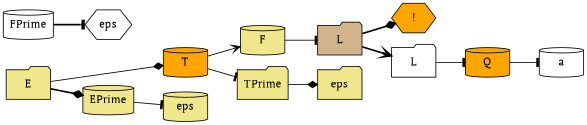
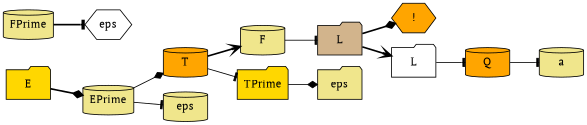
node "FPrime": fillcolor white -> khaki
edge "T" -> "F": style solid -> bold
node "a": fillcolor white -> khaki
edge "E" -> "T": now "EPrime" -> "T"
node "E": fillcolor khaki -> gold
node "TPrime": fillcolor khaki -> gold
